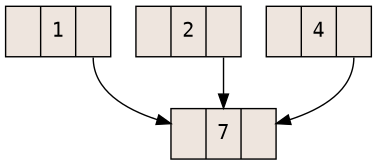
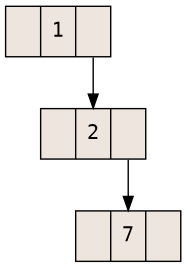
node "4": removed
edge "1" -> "7": now "1" -> "2"
